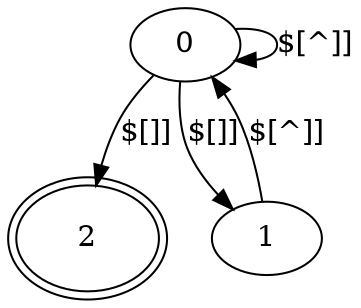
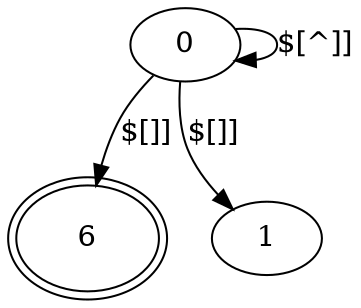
edge "1" -> "0": removed, label "$[^]]"
node "2": label "2" -> "6"
